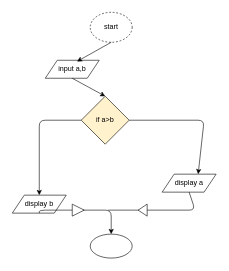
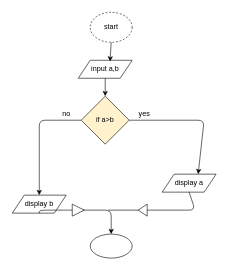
node "input a,b": moved (72, 69) -> (105, 69)
node "no": added
node "yes": added
